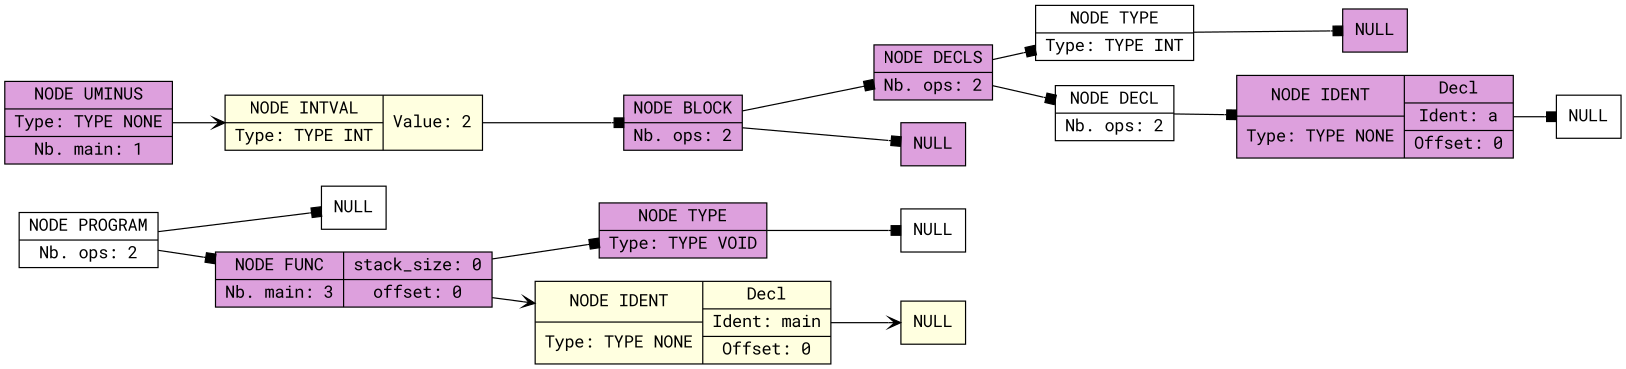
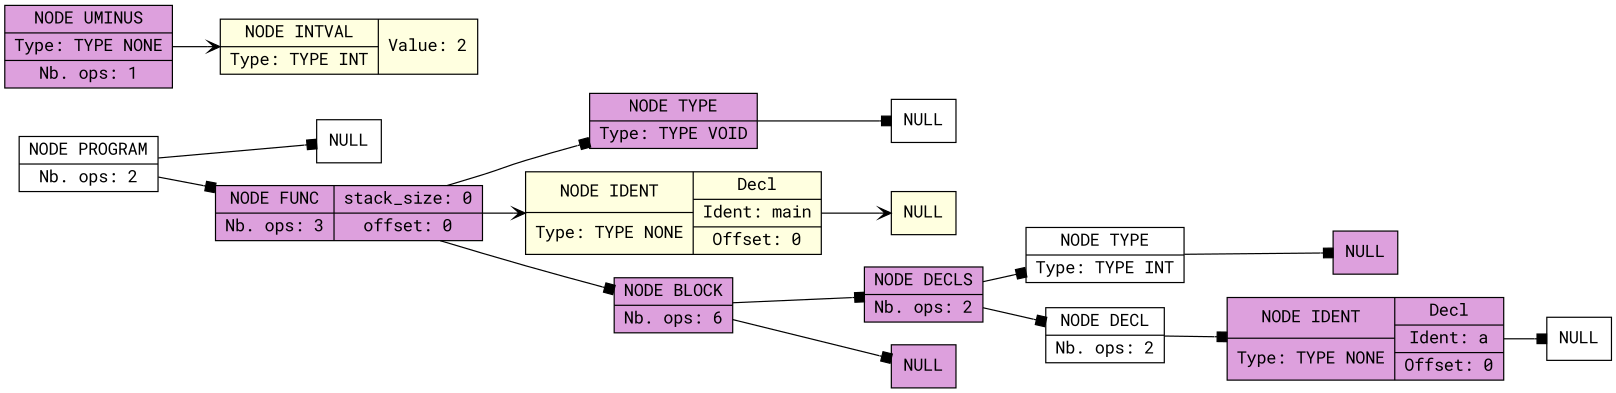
edge "NODE INTVAL" -> "NODE BLOCK": now "NODE FUNC" -> "NODE BLOCK"
node "NODE BLOCK": text "Nb. ops: 2" -> "Nb. ops: 6"
node "NODE UMINUS": text "Nb. main: 1" -> "Nb. ops: 1"
node "NODE FUNC": text "Nb. main: 3" -> "Nb. ops: 3"
